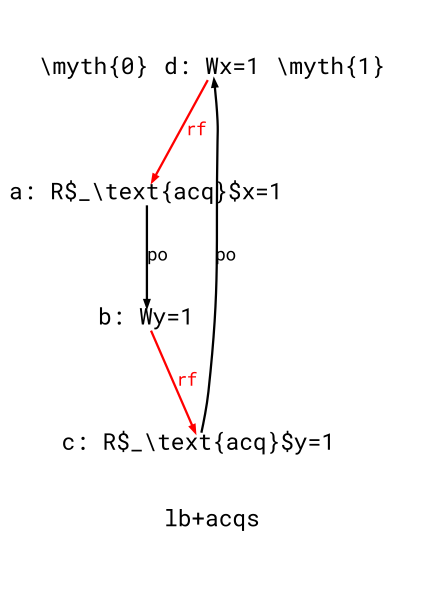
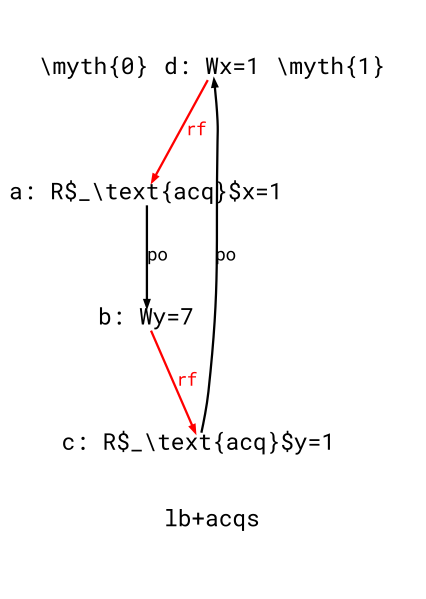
node "b: Wy=1": label "b: Wy=1" -> "b: Wy=7"
